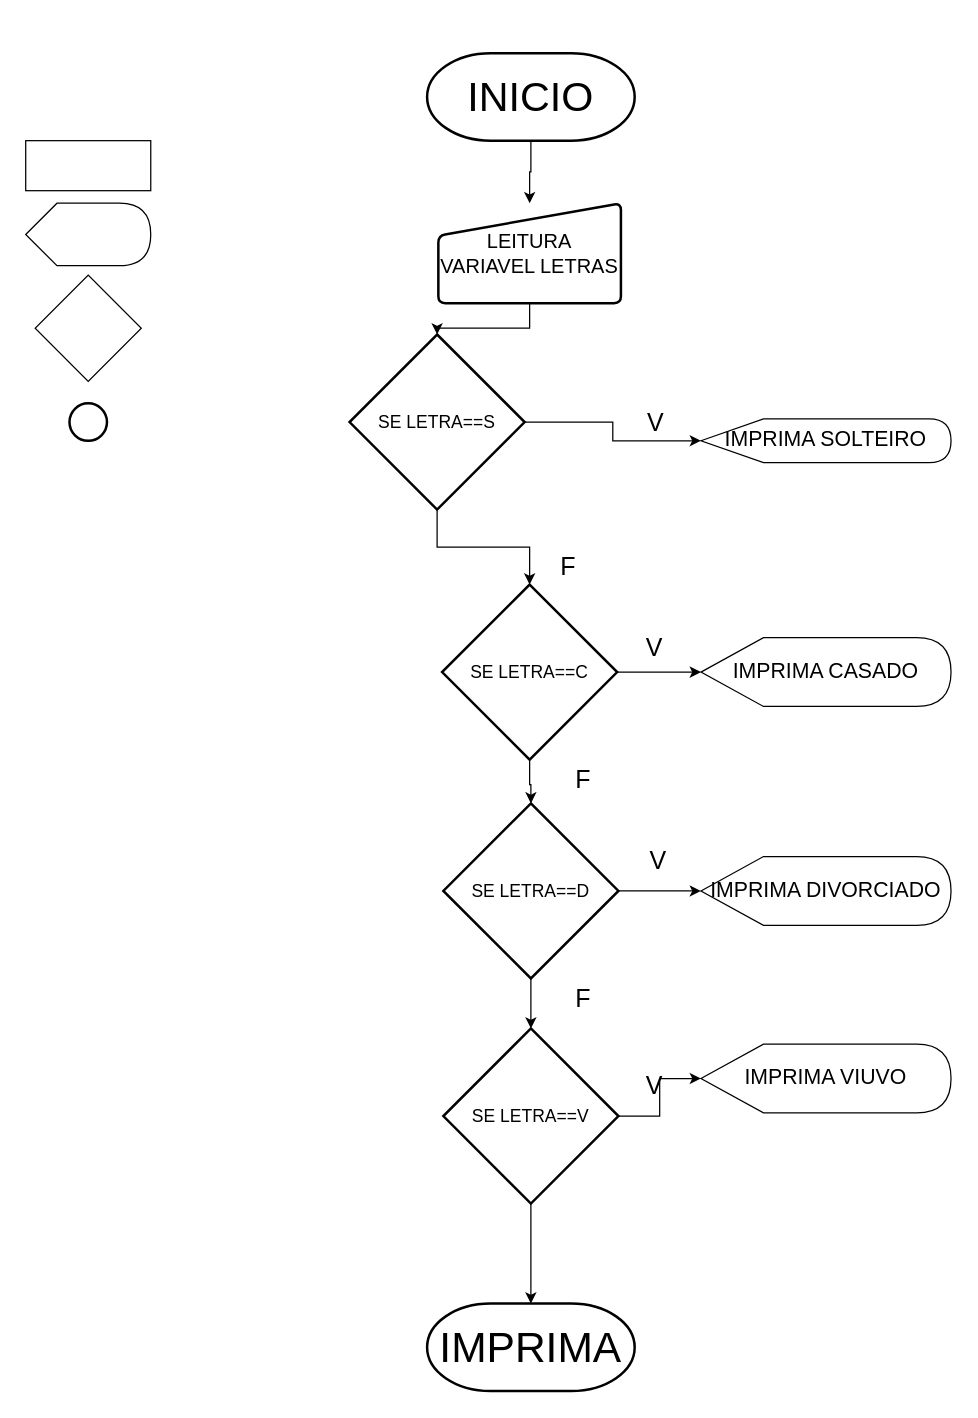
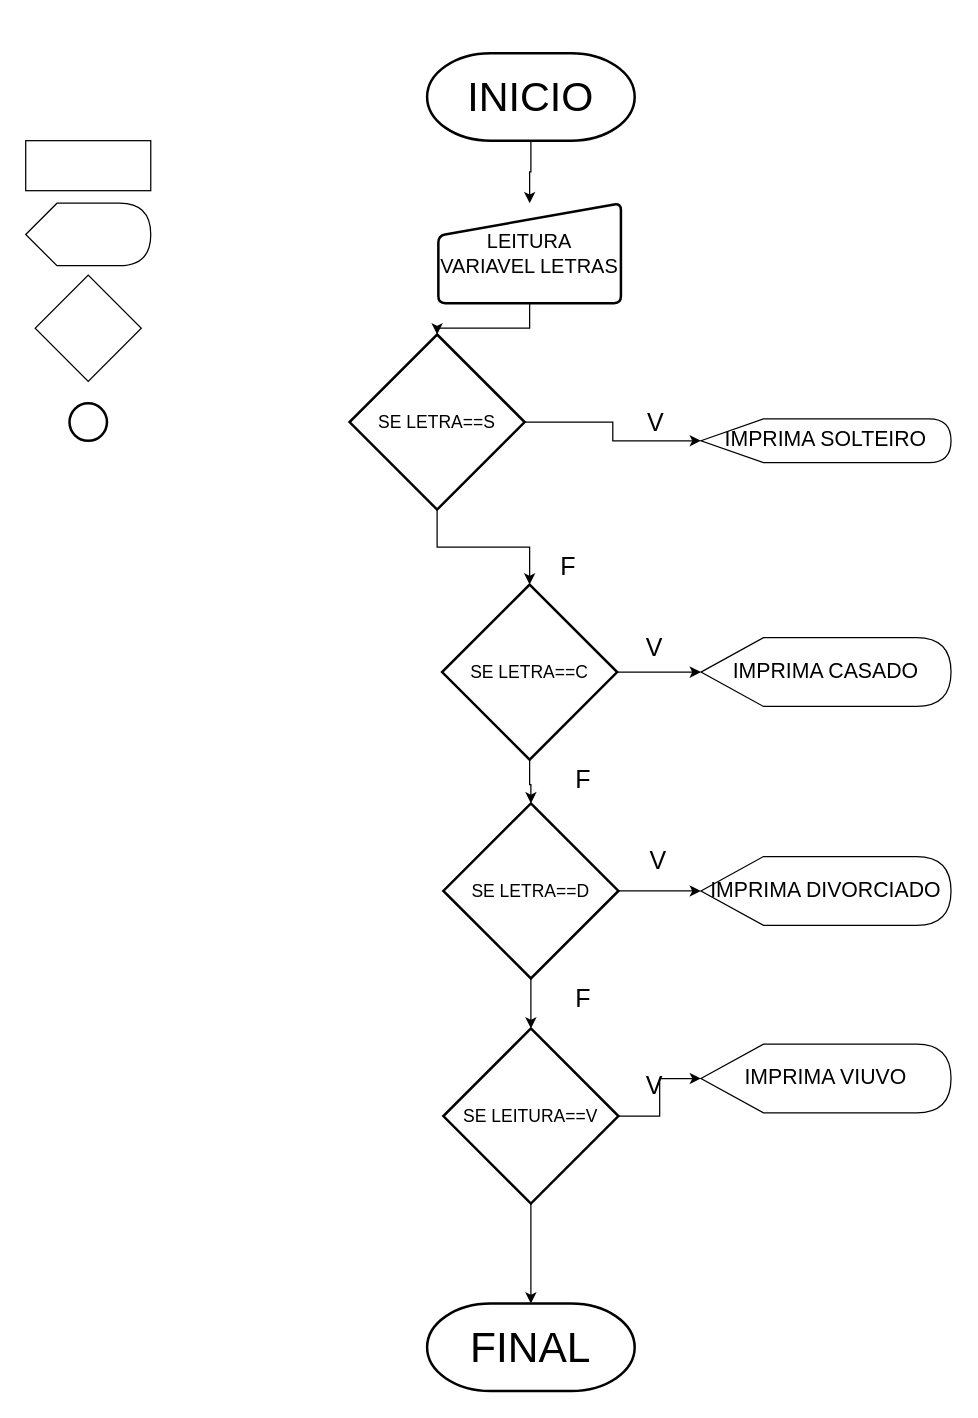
node "SE LETRA==V": label "SE LETRA==V" -> "SE LEITURA==V"
node "IMPRIMA": label "IMPRIMA" -> "FINAL"
